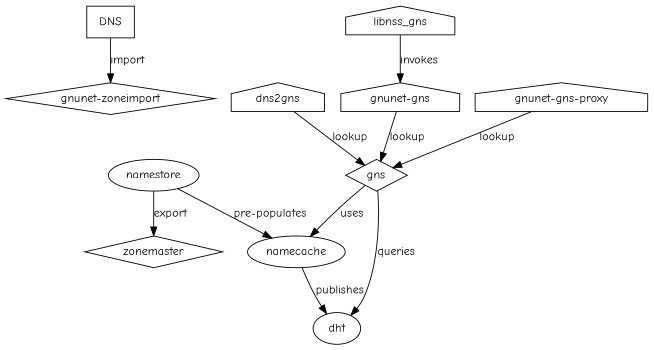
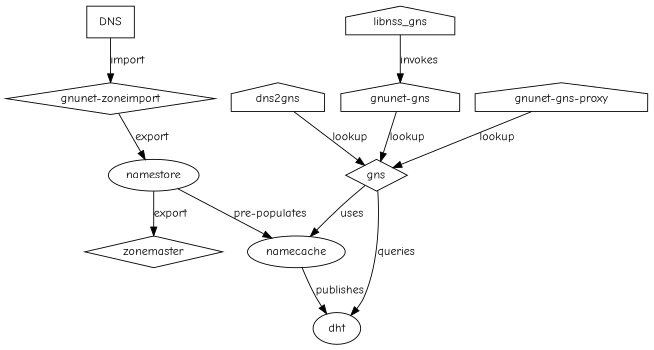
edge "gnunet-zoneimport" -> "namestore": added, label "export"
